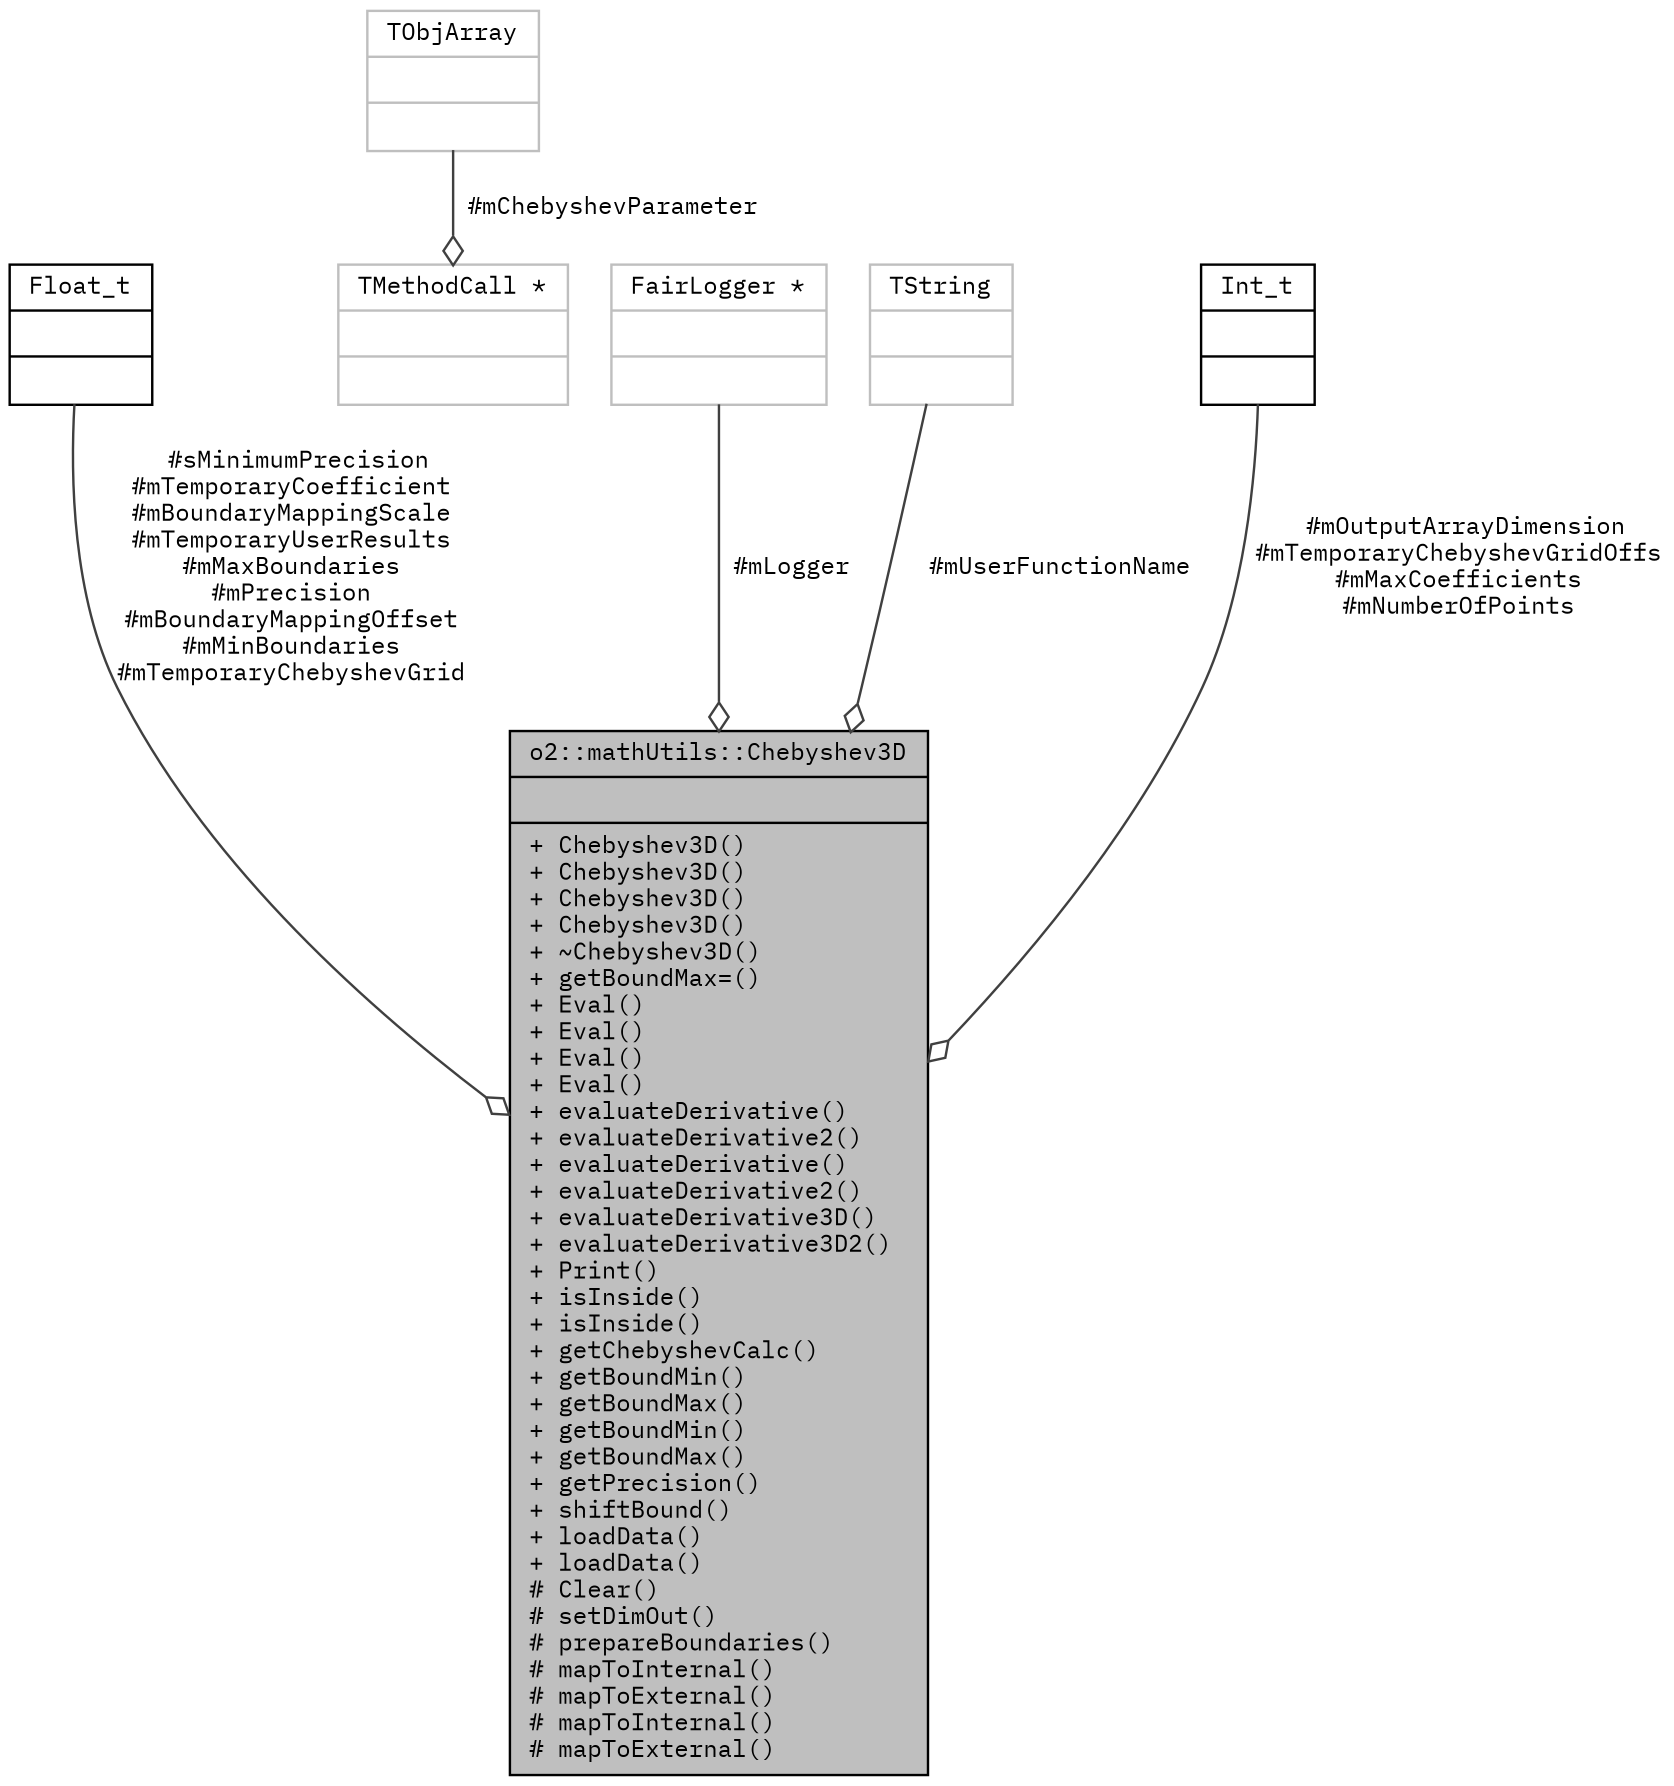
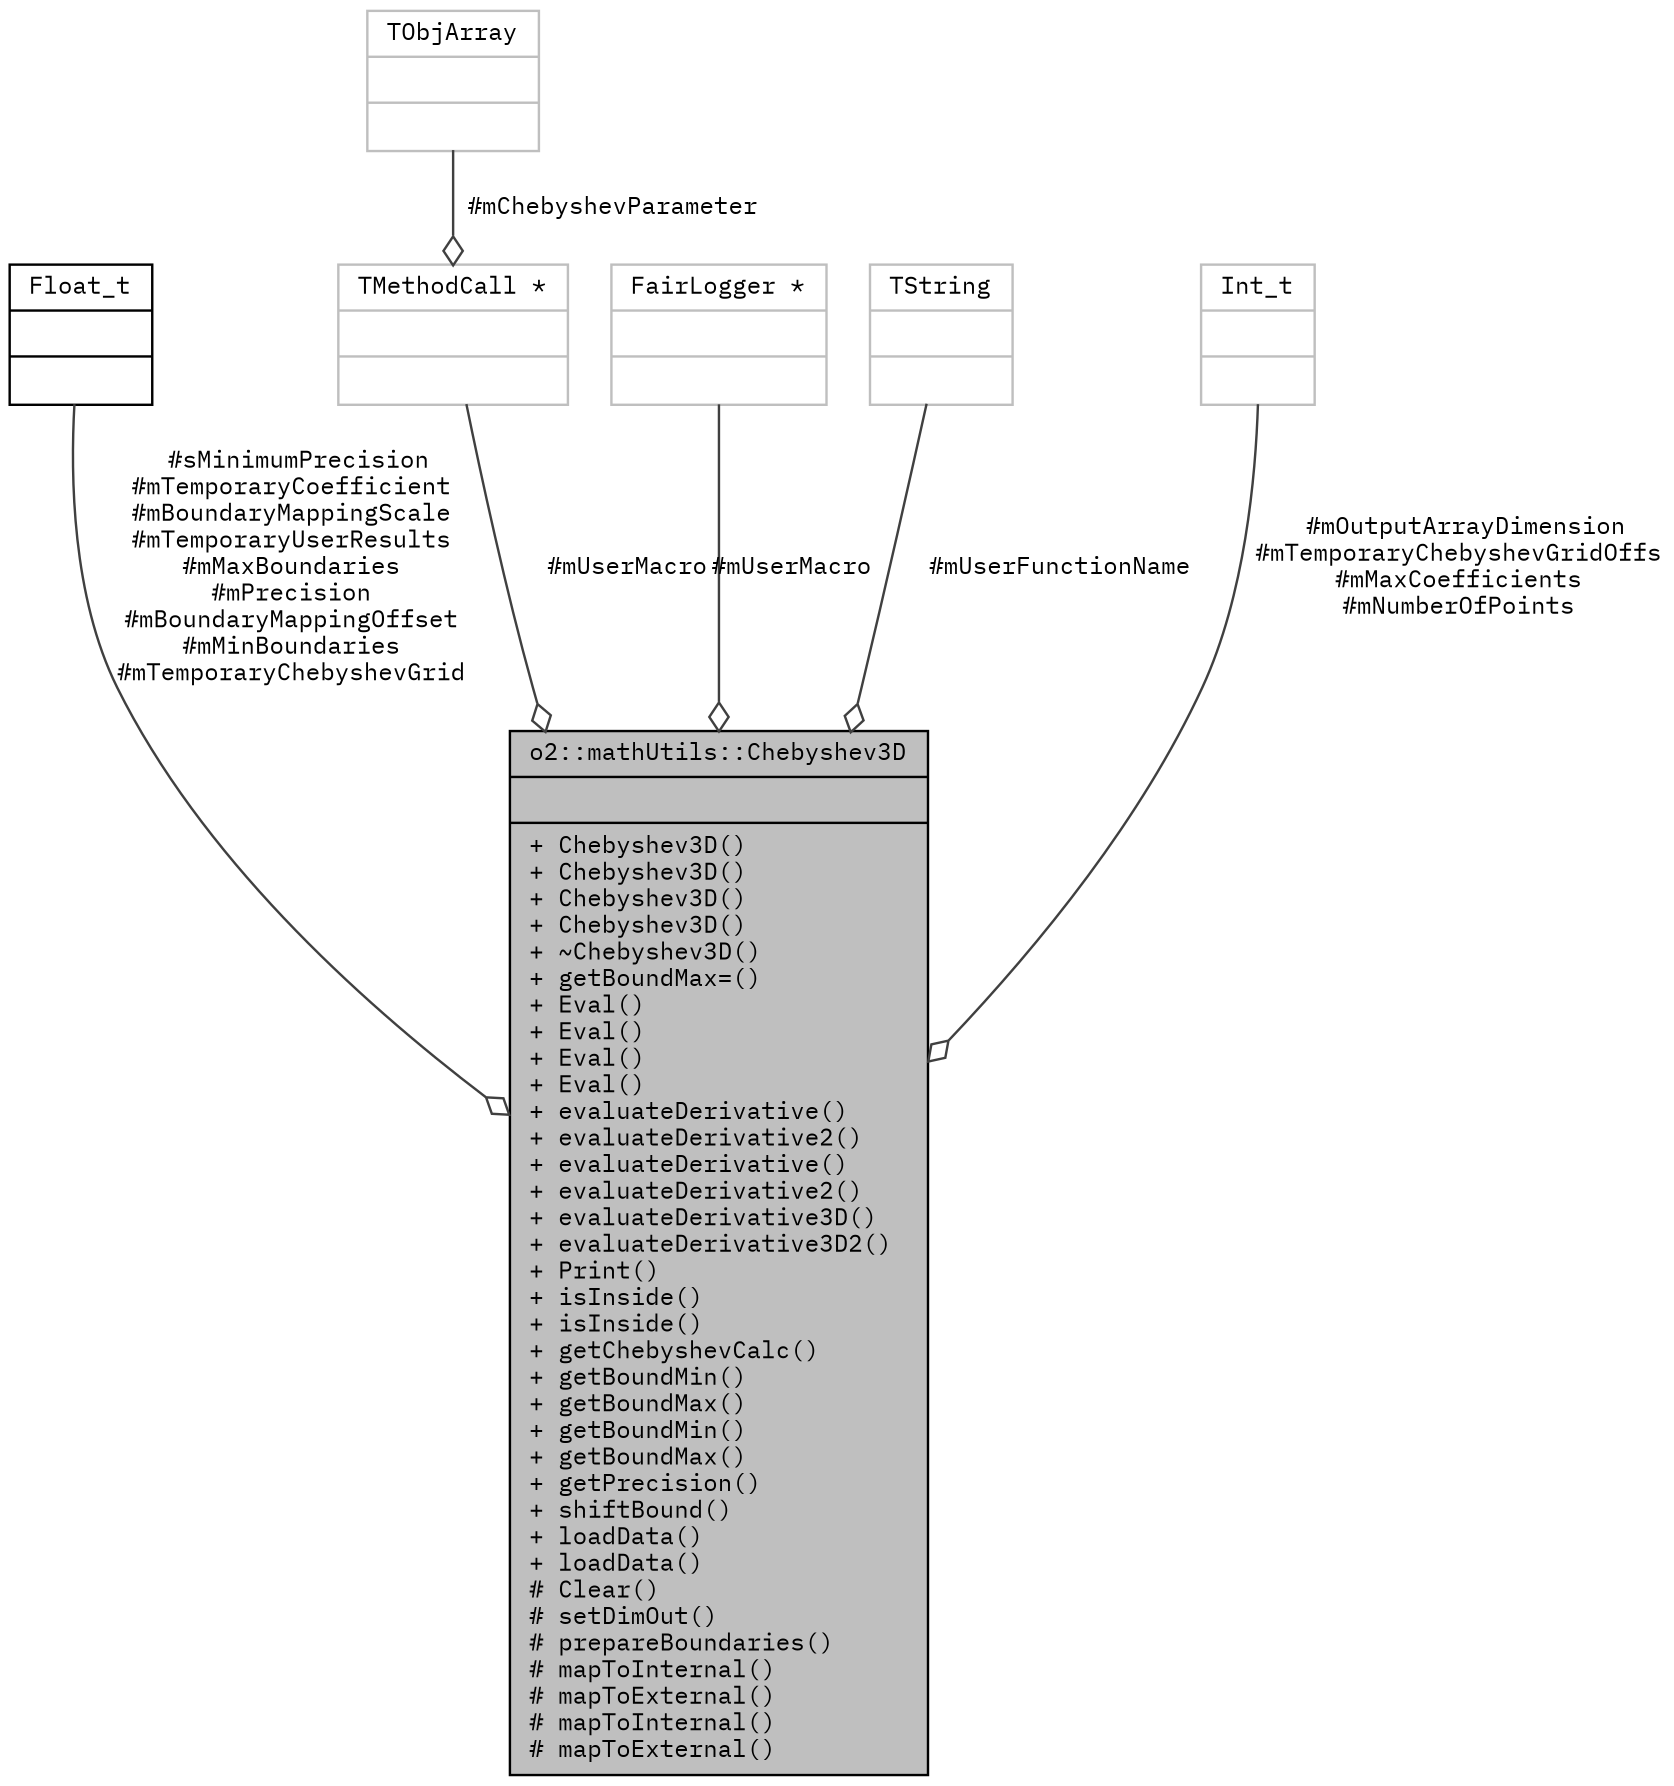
node "Int_t": color black -> grey75
edge "TMethodCall *" -> "o2::mathUtils::Chebyshev3D": added, label "#mUserMacro"
edge "FairLogger *" -> "o2::mathUtils::Chebyshev3D": label " #mLogger" -> " #mUserMacro"
